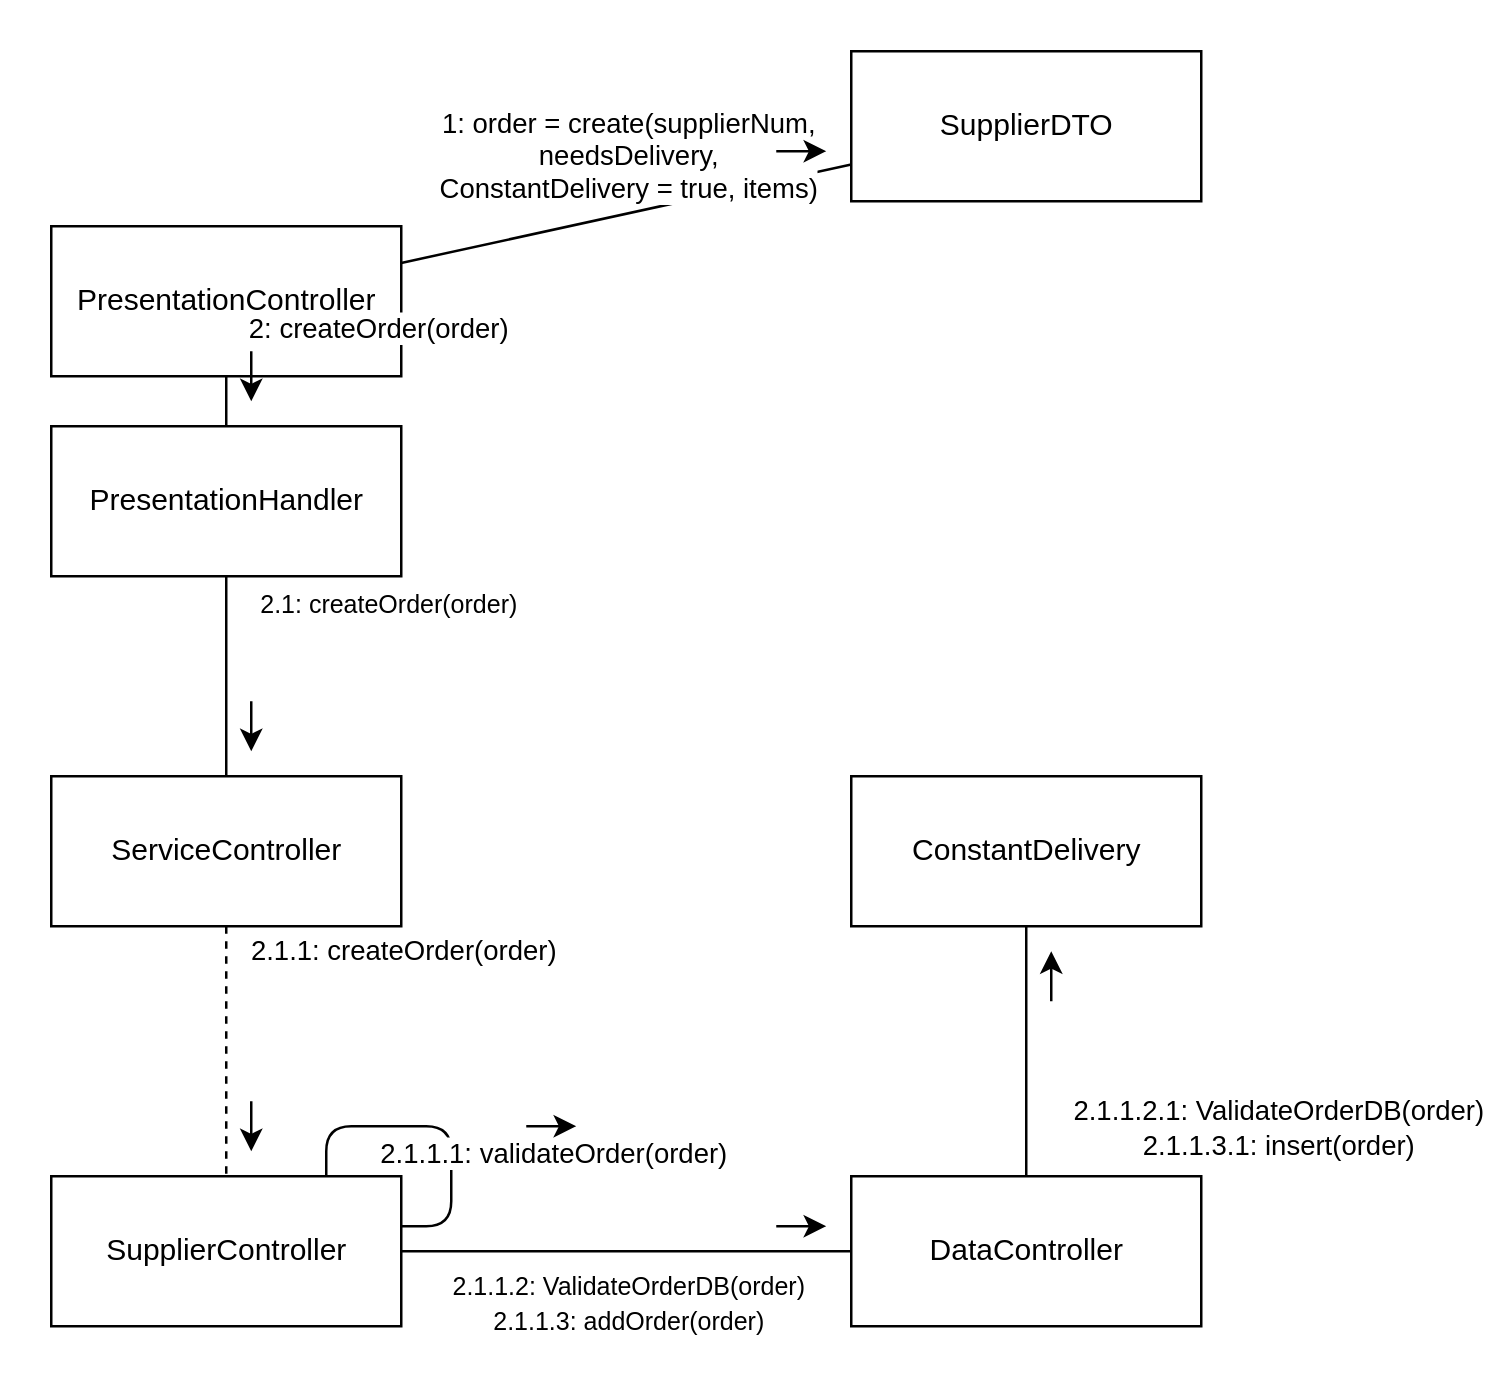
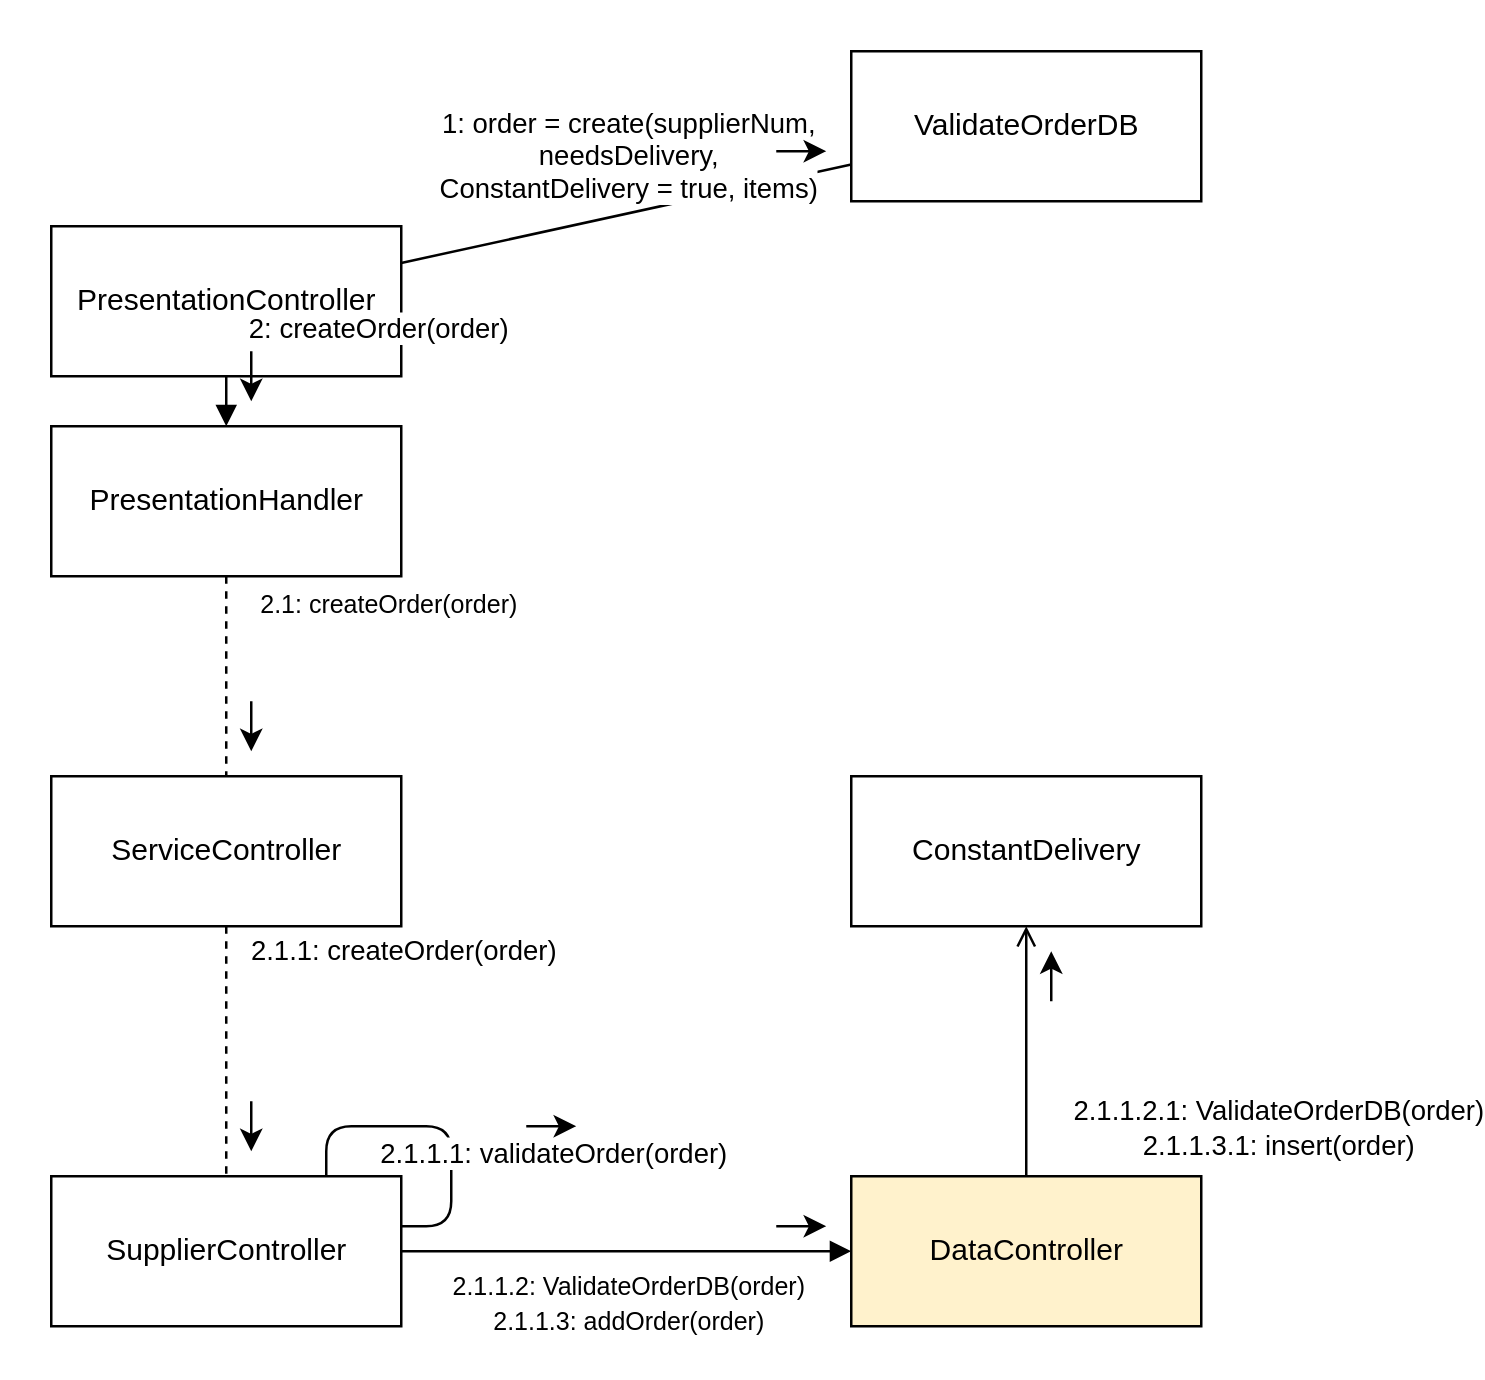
node "SupplierDTO": label "SupplierDTO" -> "ValidateOrderDB"
edge "PresentationController" -- "PresentationHandler": arrowhead none -> block
edge "PresentationHandler" -- "ServiceController": style solid -> dashed
edge "ConstantDelivery" -- "DataController": arrowhead none -> open
edge "SupplierController" -- "DataController": arrowhead none -> block
node "DataController": fillcolor #ffffff -> #fff2cc
